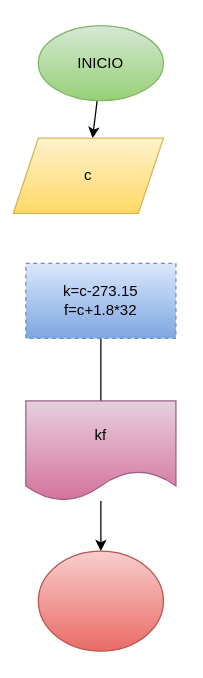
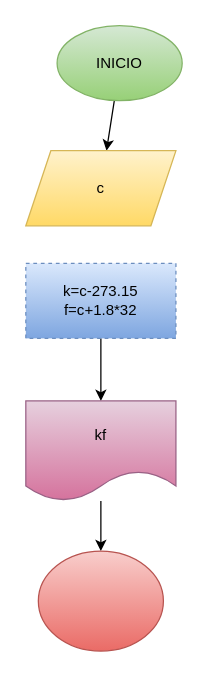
node "INICIO": moved (101, 63) -> (119, 63)
node "c": moved (88, 176) -> (101, 188)
edge "k=c-273.15 f=c+1.8*32" -- "kf": arrowhead none -> classic
